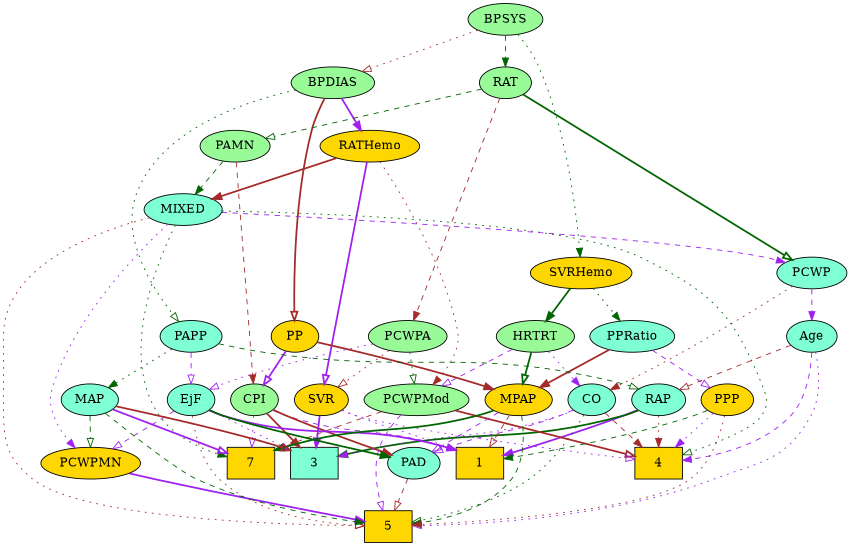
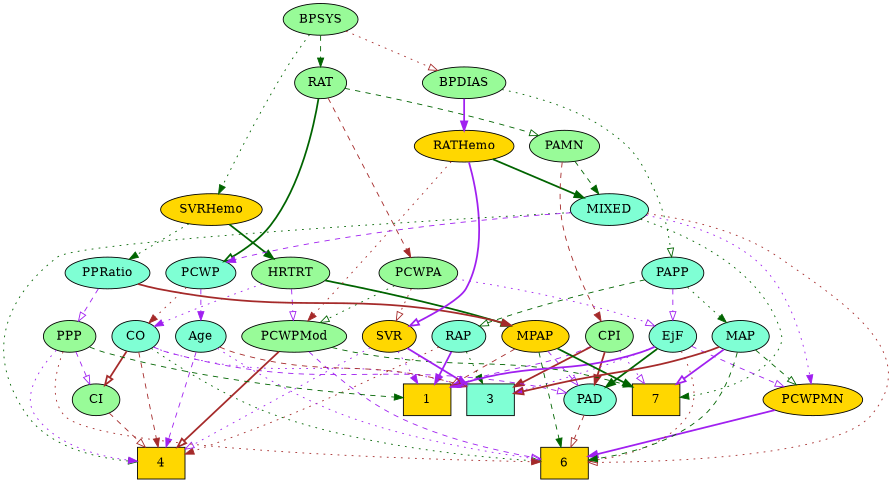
edge "RATHemo" -> "MIXED": color brown -> darkgreen
node "PP": removed
edge "Age" -> "RAP": now "Age" -> "3"
node "CI": added
node "PPP": fillcolor gold -> palegreen
edge "PCWPMod" -> "7": color brown -> darkgreen
edge "RAP" -> "3": style bold -> dotted
node "5": label "5" -> "6"
